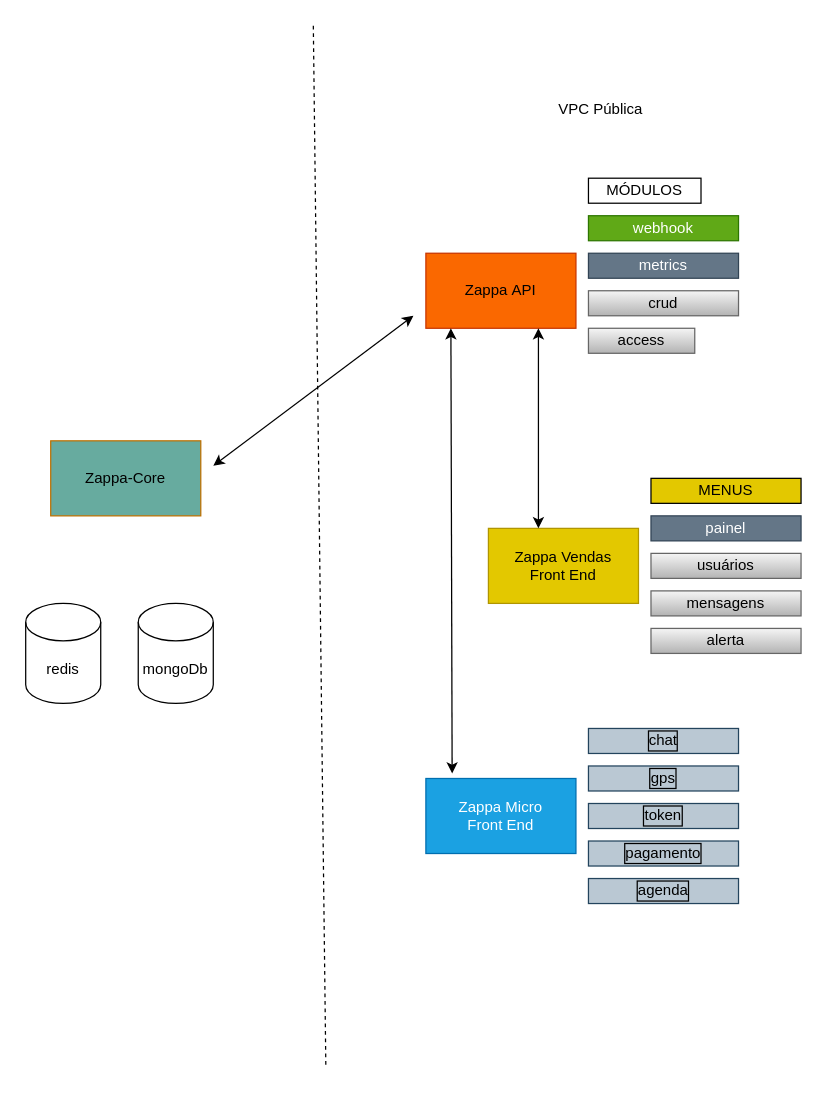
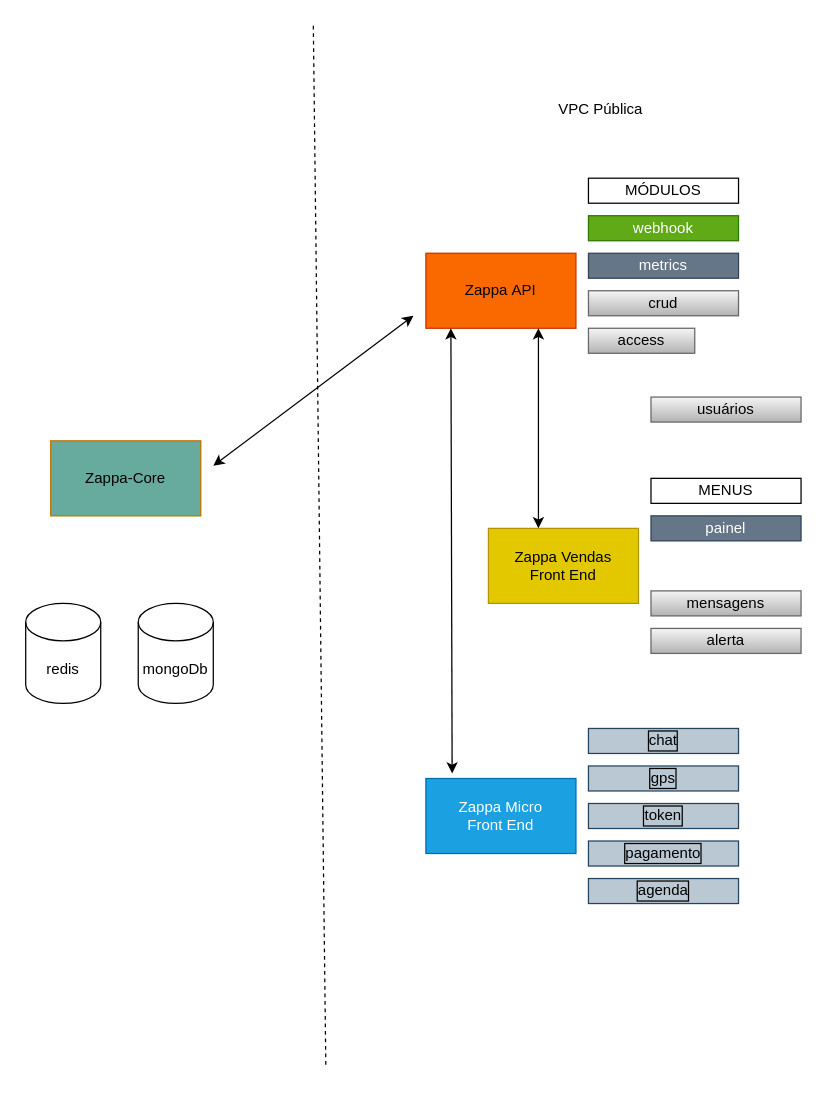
node "MÓDULOS": size 113x25 -> 150x25
node "MENUS": fillcolor #e3c800 -> #ffffff
node "usuários": moved (726, 566) -> (726, 409)
